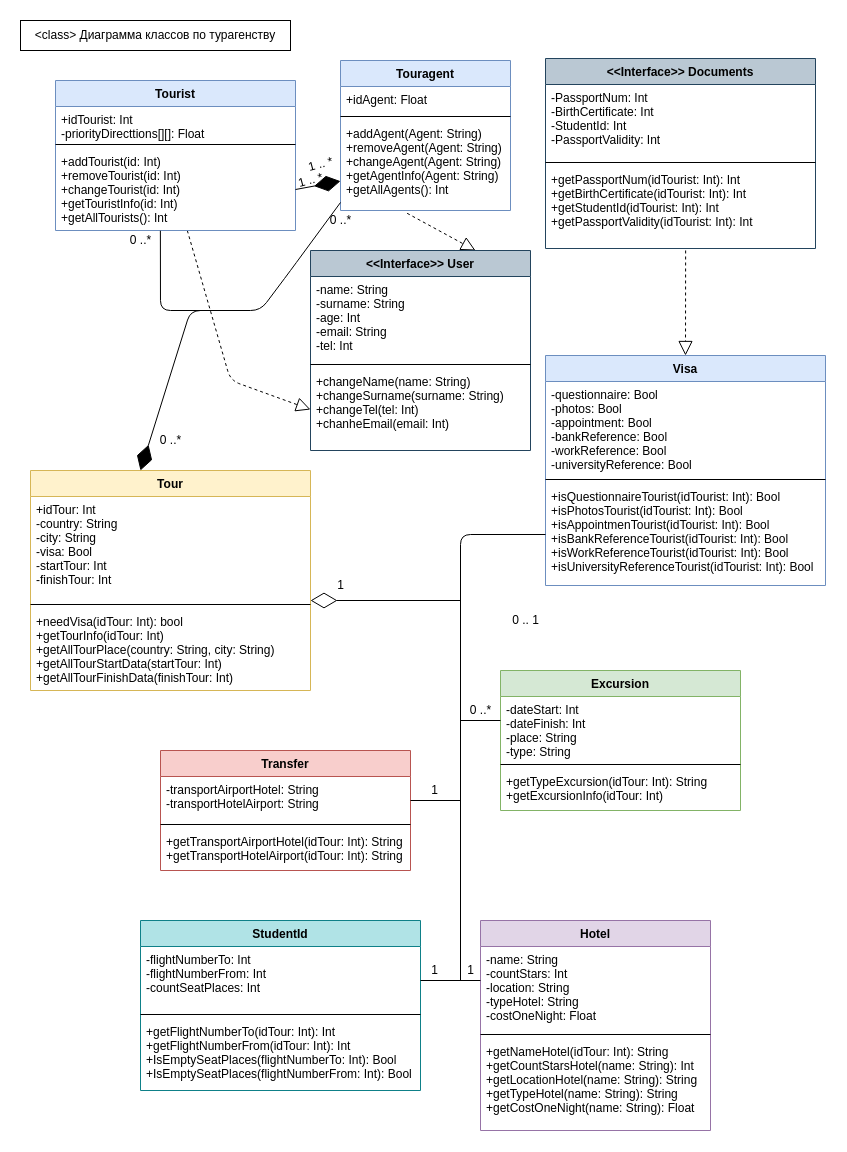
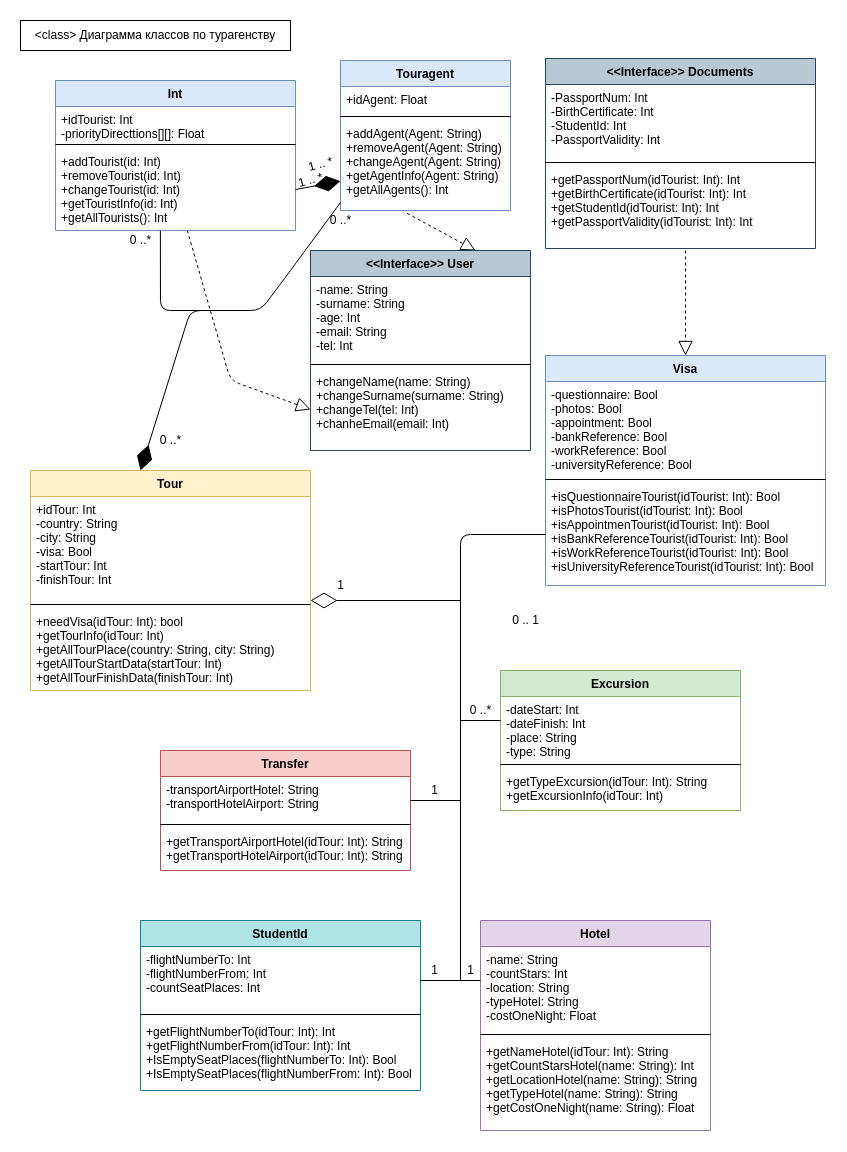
node "Tourist": label "Tourist" -> "Int"
